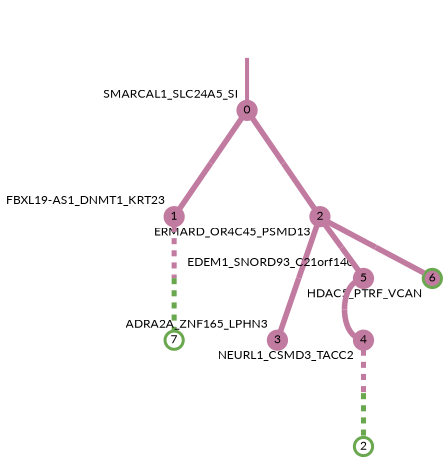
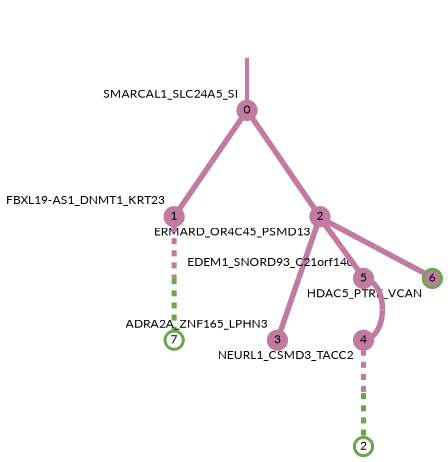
edge "5 EDEM1_SNORD93_C21orf140" -> "4 NEURL1_CSMD3_TACC2": reversed
